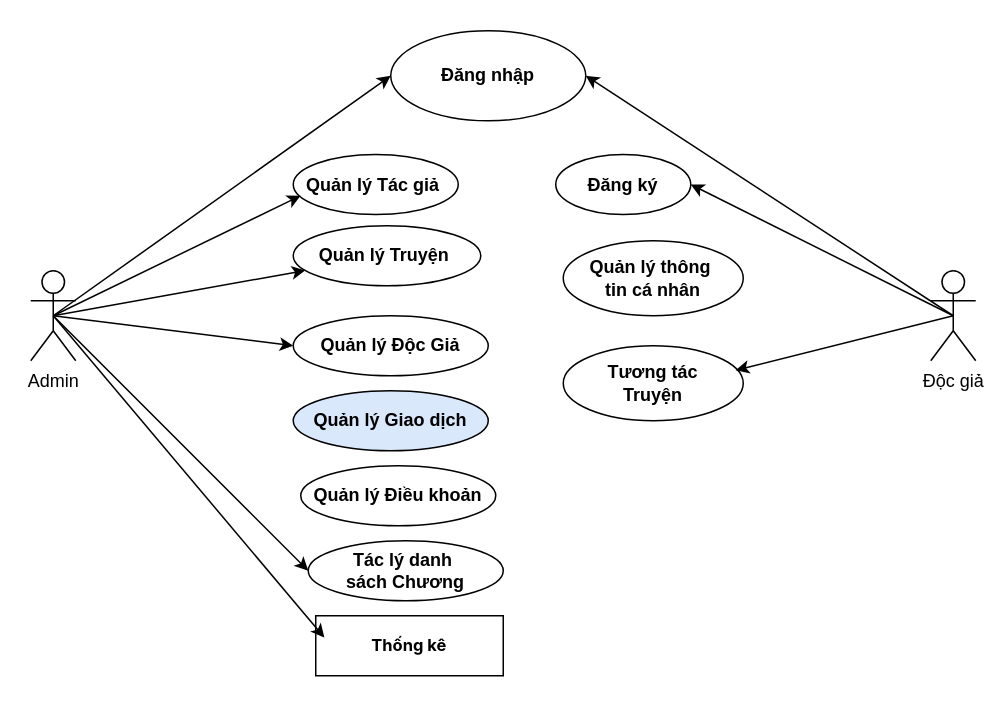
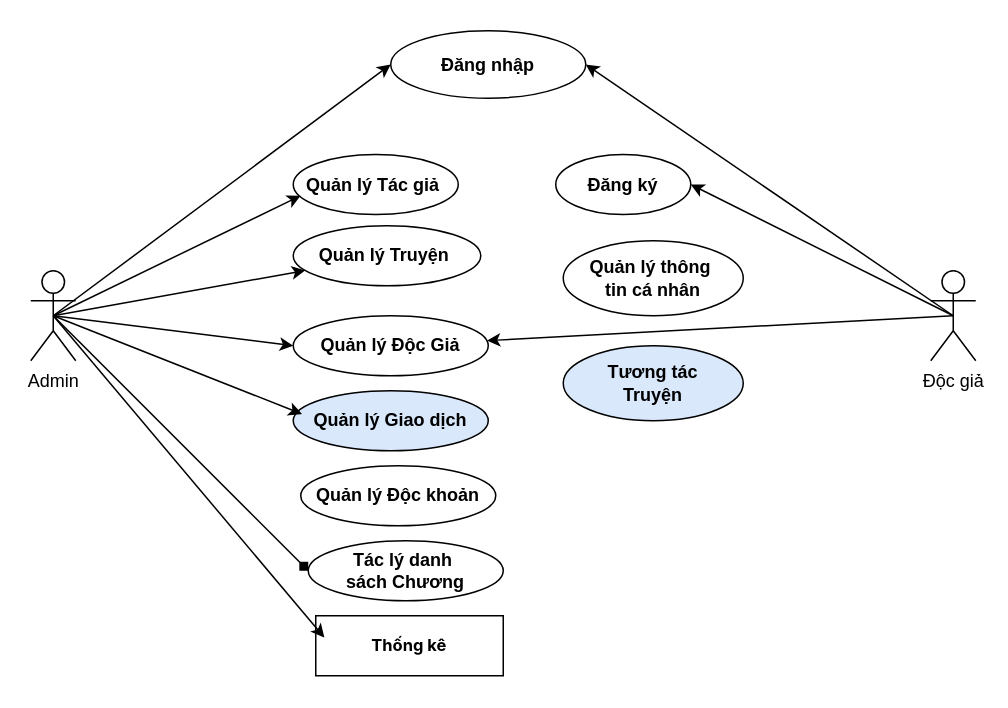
node "Đăng nhập": size 195x90 -> 195x68
edge "Độc giả" -> "Tương tác Truyện": now "Độc giả" -> "Quản lý Độc Giả"
edge "Admin" -> "Quản lý Giao dịch": added
node "Tương tác Truyện": fillcolor #ffffff -> #dae8fc
node "Quản lý Điều khoản": label "Quản lý Điều khoản" -> "Quản lý Độc khoản"
edge "Admin" -> "Tác lý danh sách Chương": arrowhead classic -> diamond
